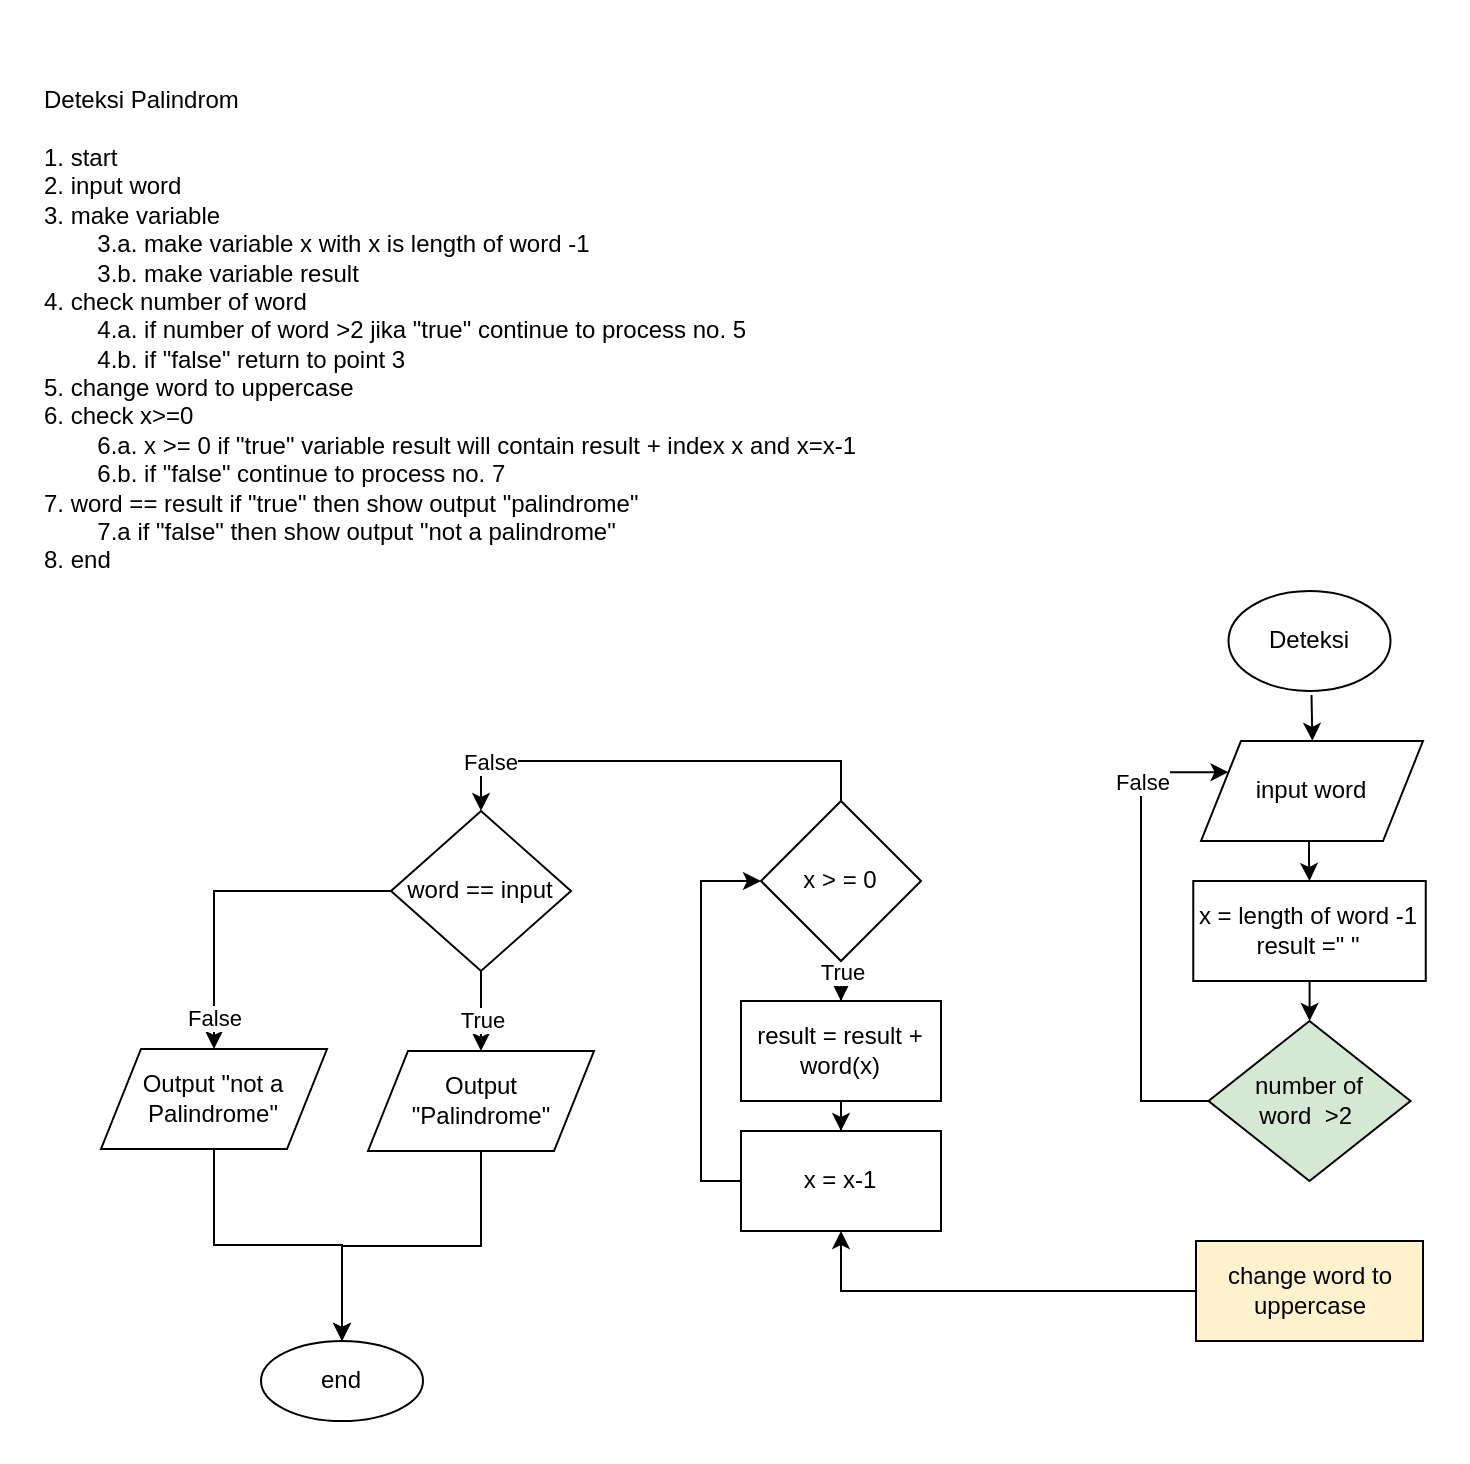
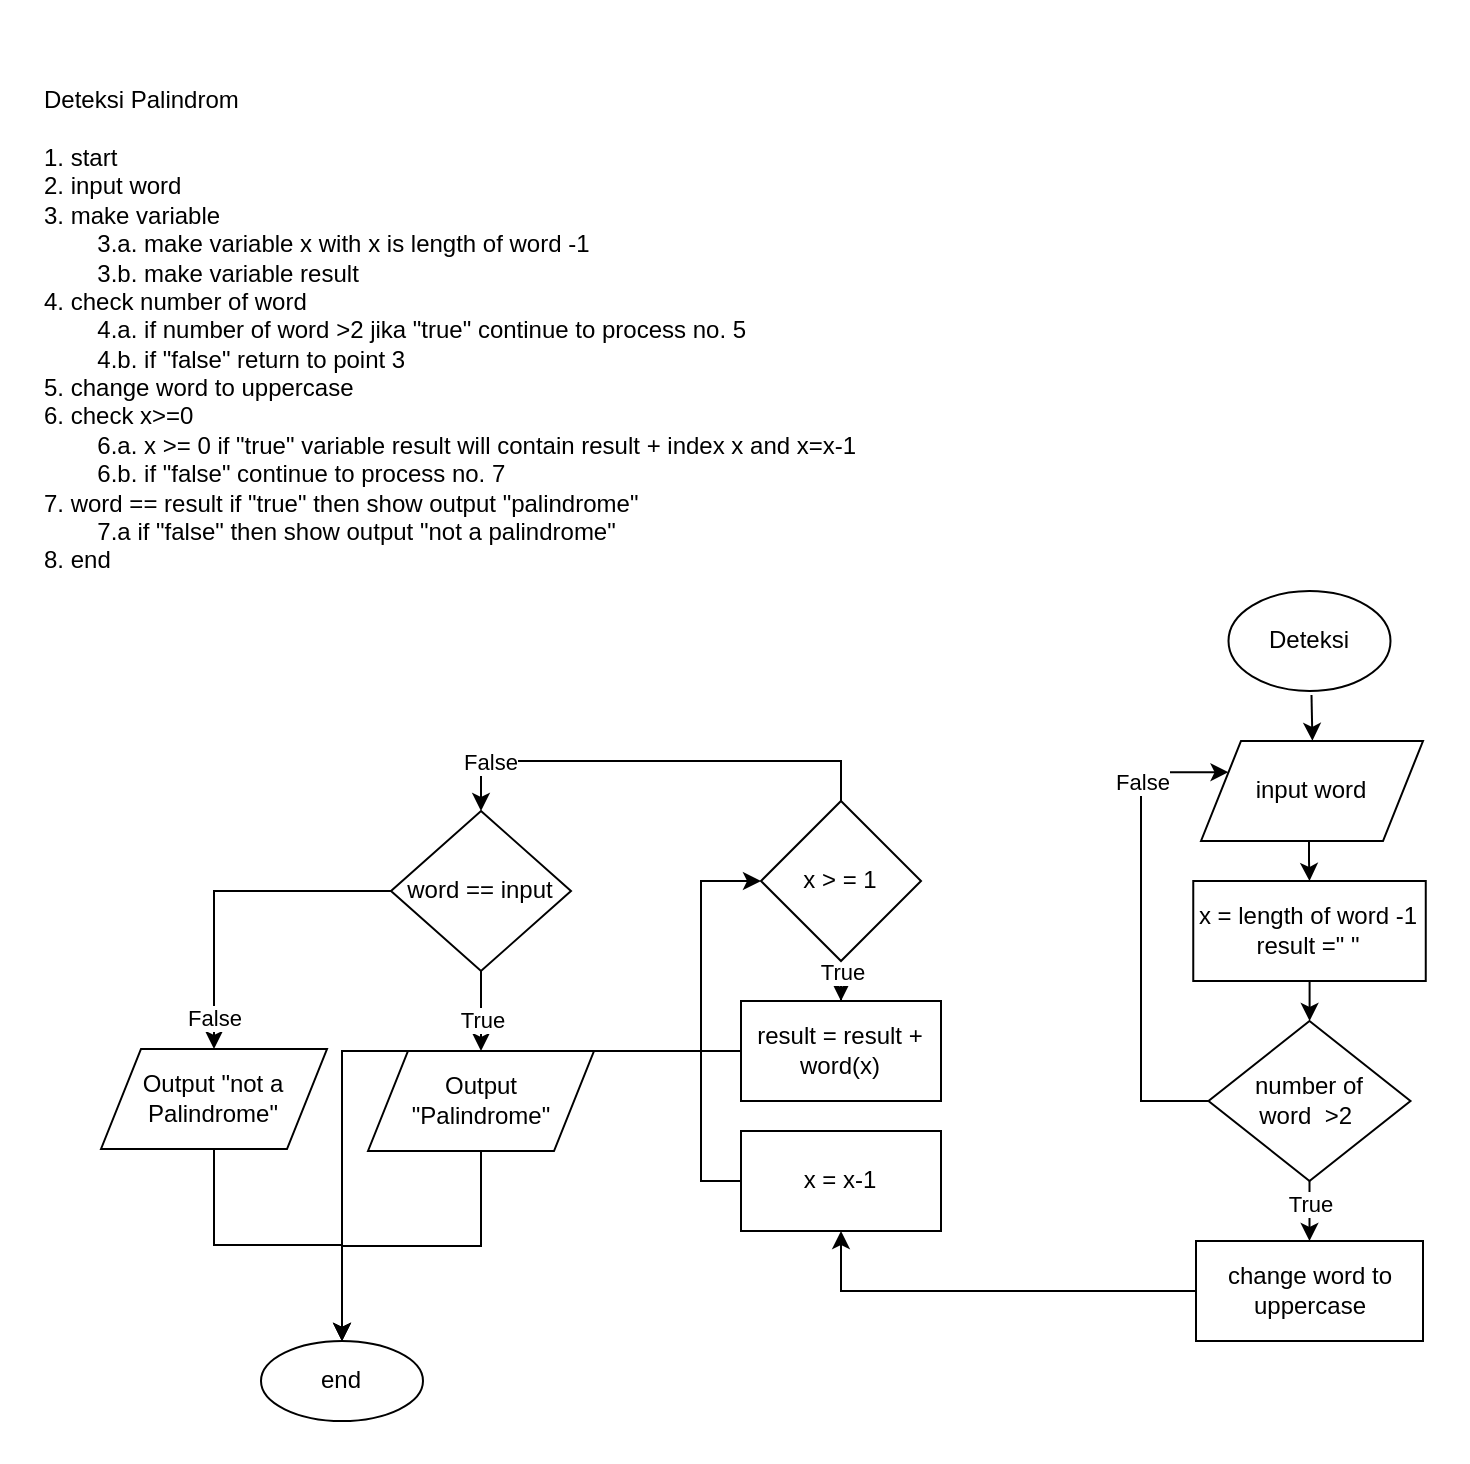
node "x > = 0": label "x > = 0" -> "x > = 1"
node "number of word >2": fillcolor #d5e8d4 -> #ffffff
edge "result = result + word(x)" -> "x = x-1": now "result = result + word(x)" -> "end"
edge "number of word >2" -> "change word to uppercase": added, label "True"
node "change word to uppercase": fillcolor #fff2cc -> #ffffff
